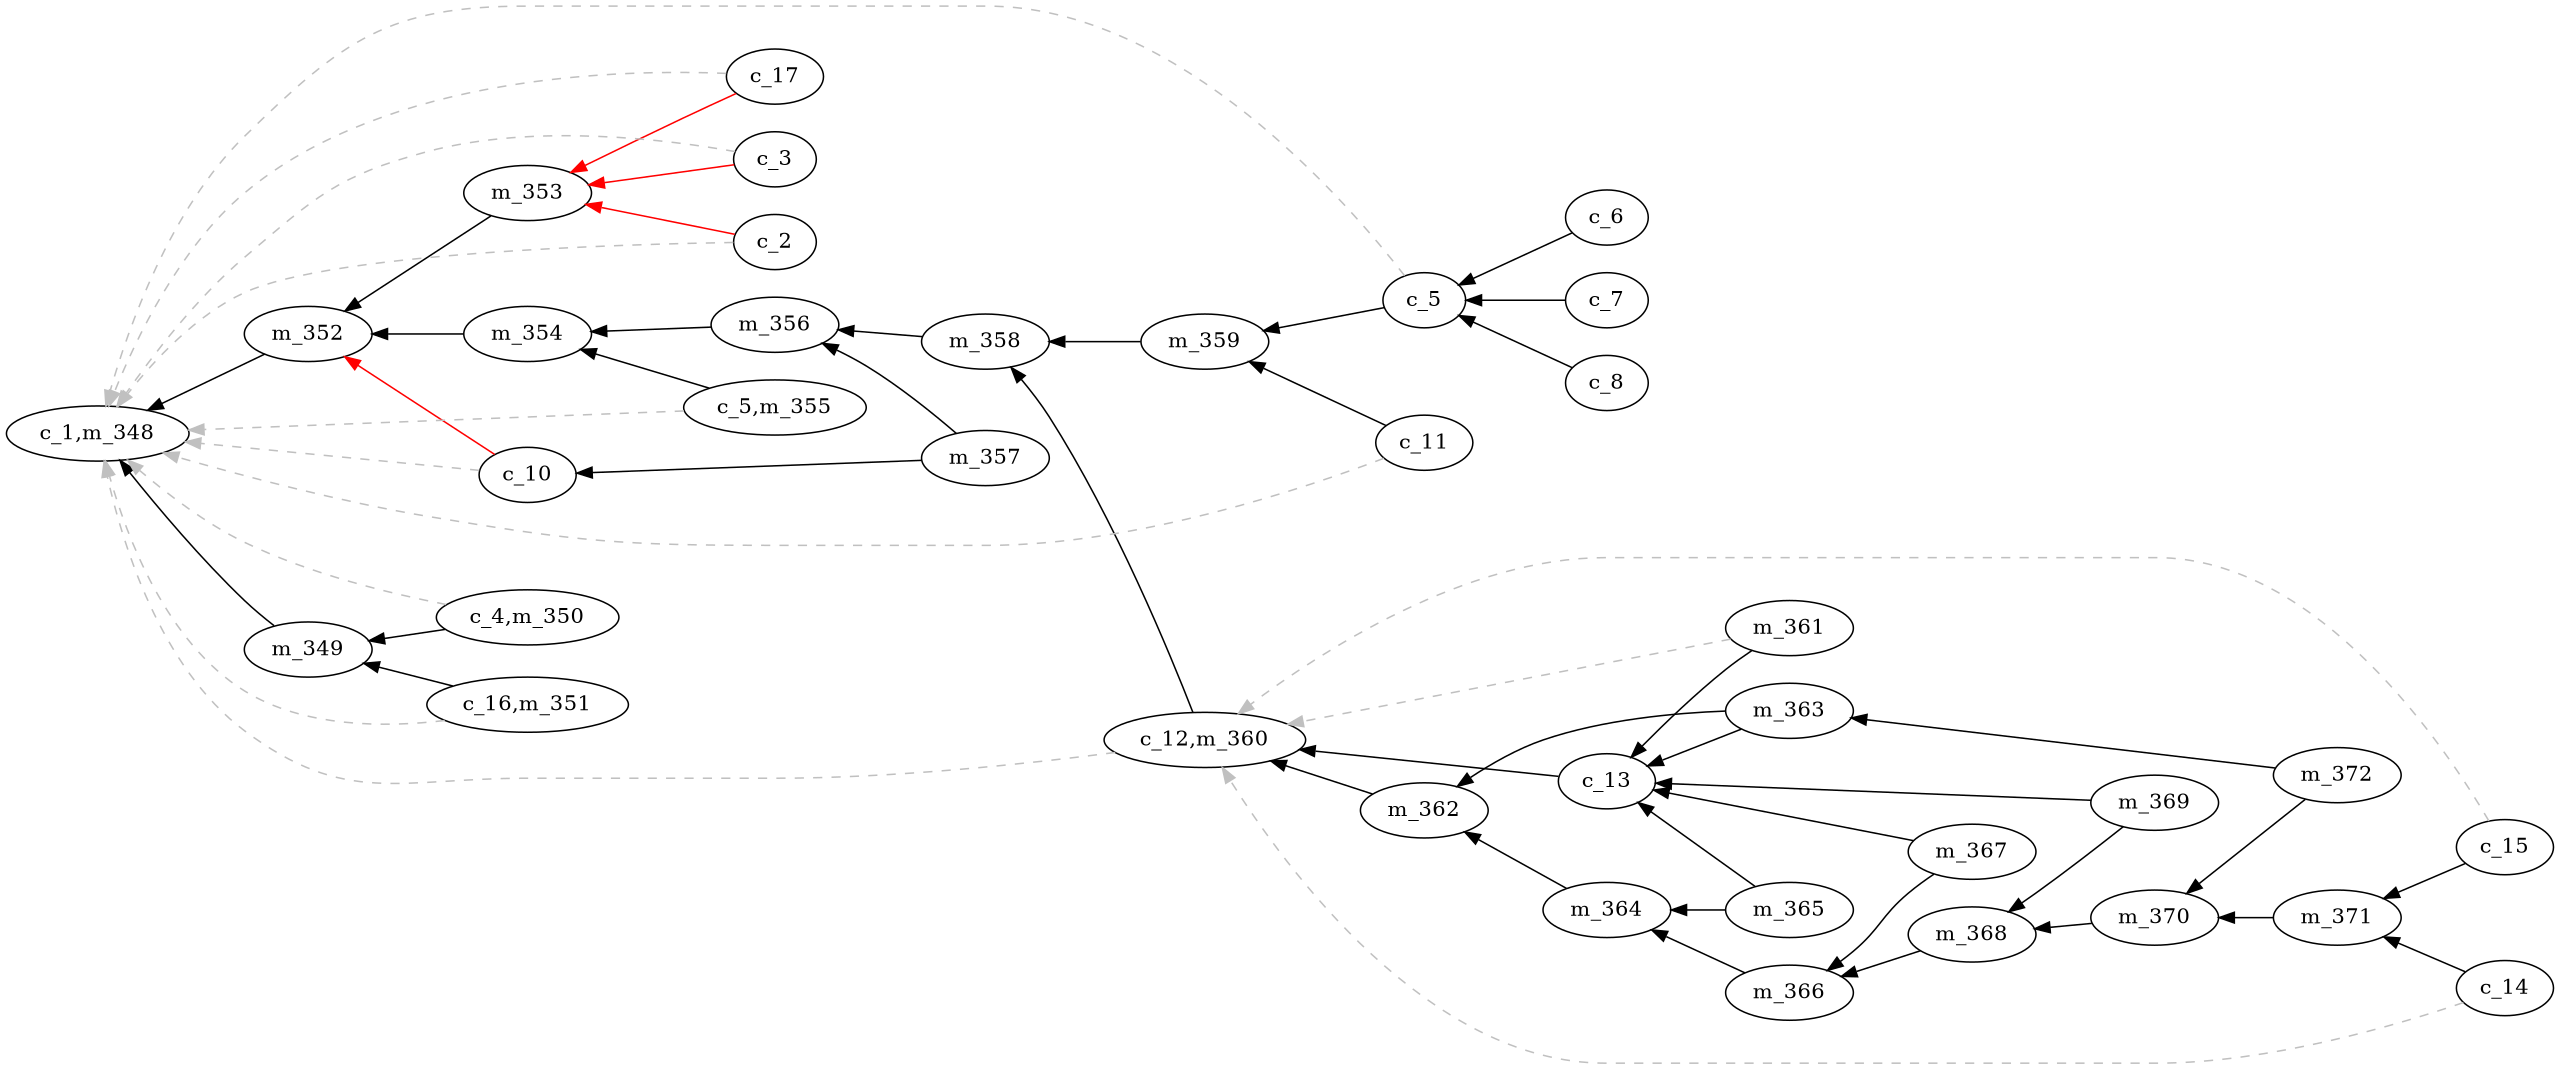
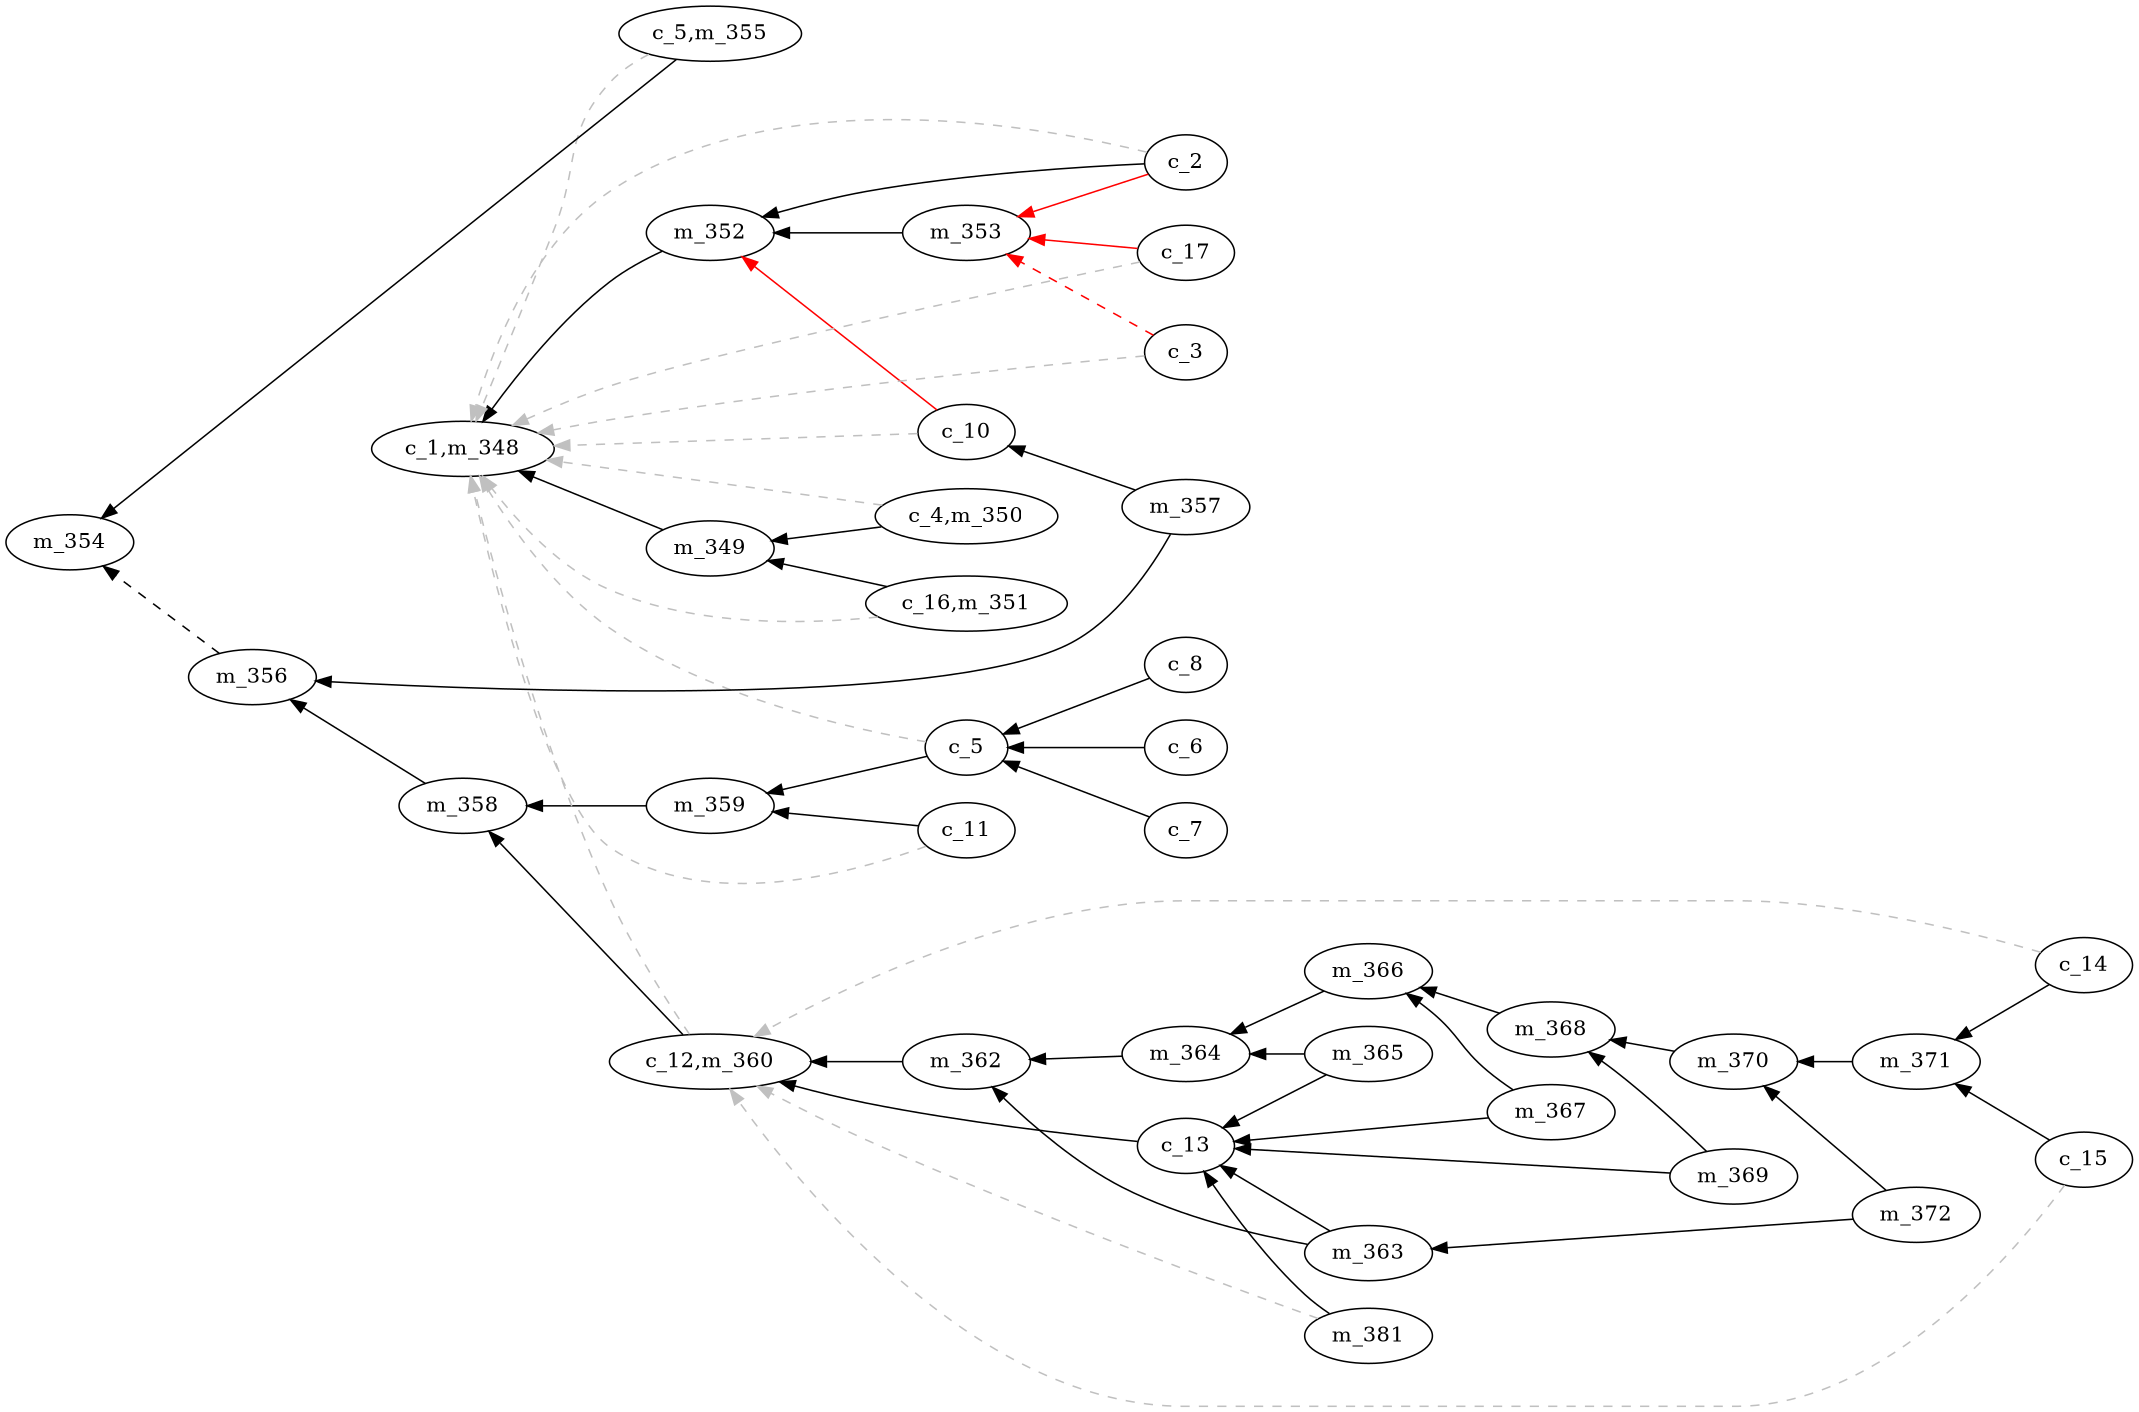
edge "c_3" -> "m_353": style filled -> dashed
edge "m_356" -> "m_354": style filled -> dashed
edge "m_354" -> "m_352": now "c_2" -> "m_352"
node "m_361": label "m_361" -> "m_381"
